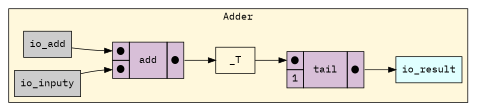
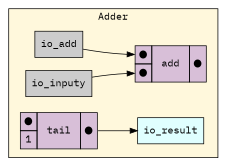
node "_T": removed
